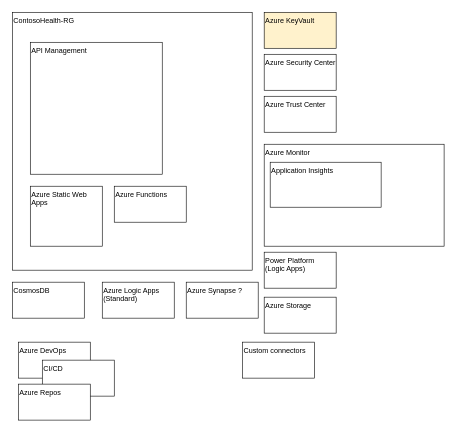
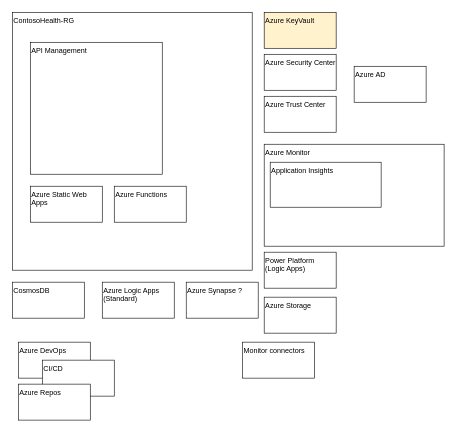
node "Azure AD": added
node "Azure Static Web Apps": size 72x60 -> 72x36
node "Custom connectors": label "Custom connectors" -> "Monitor connectors"
